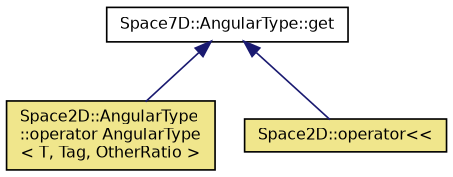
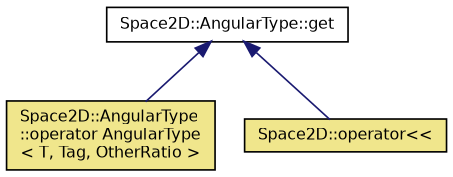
node "Space7D::AngularType::get": label "Space7D::AngularType::get" -> "Space2D::AngularType::get"
